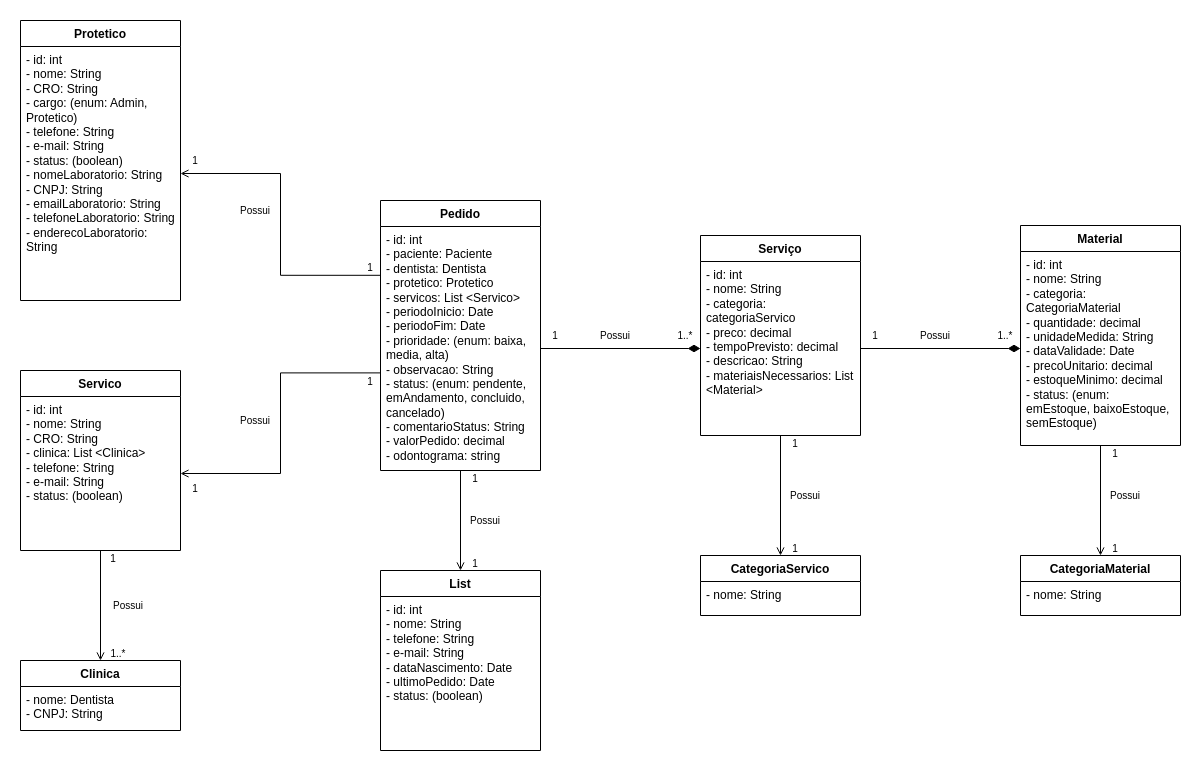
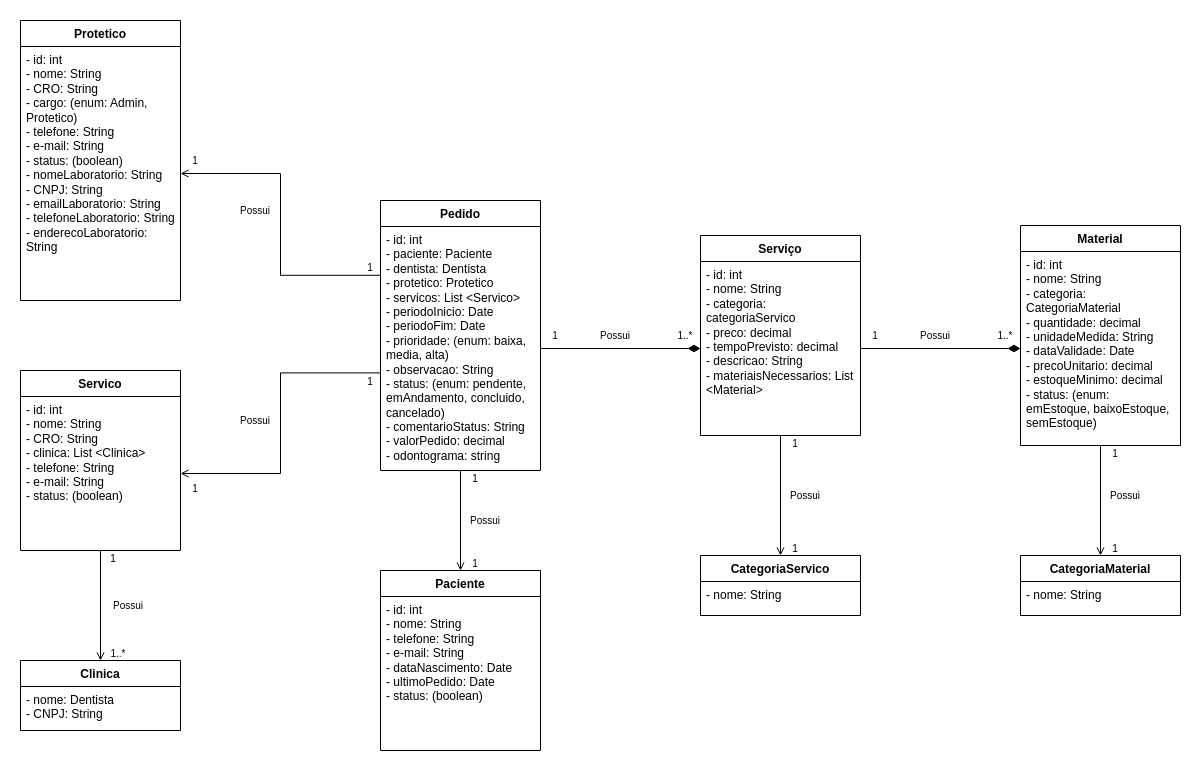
node "List": label "List" -> "Paciente"
